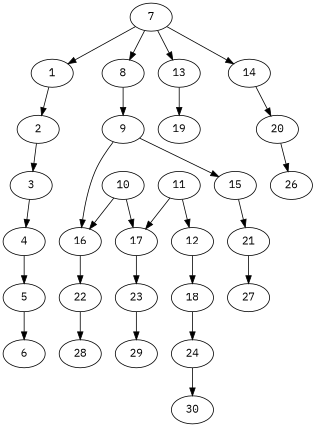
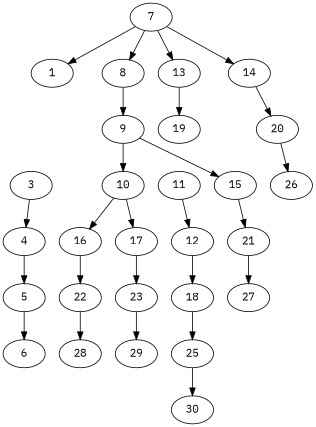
node "2": removed
edge "9" -> "16": now "9" -> "10"
edge "11" -> "17": removed
node "24": label "24" -> "25"
